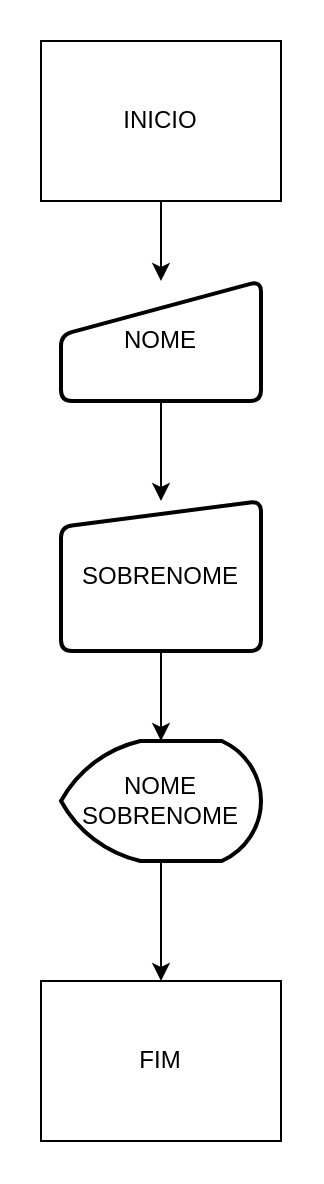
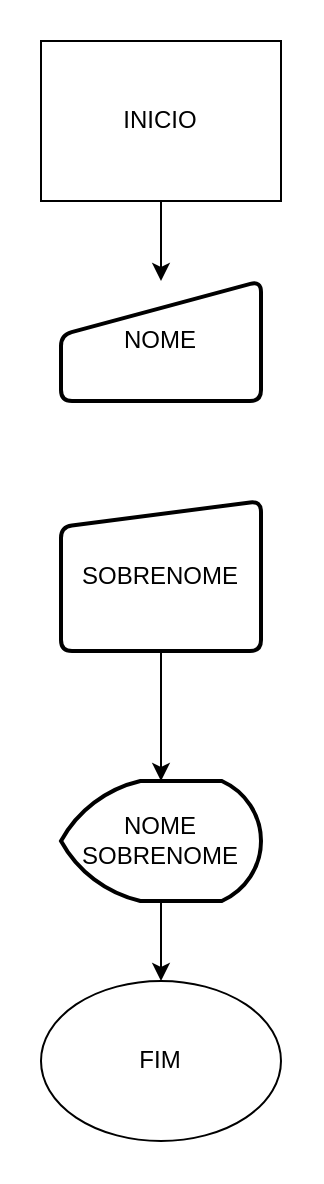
edge "NOME" -> "SOBRENOME": removed
node "NOME SOBRENOME": moved (161, 801) -> (161, 841)
node "FIM": shape rectangle -> ellipse
